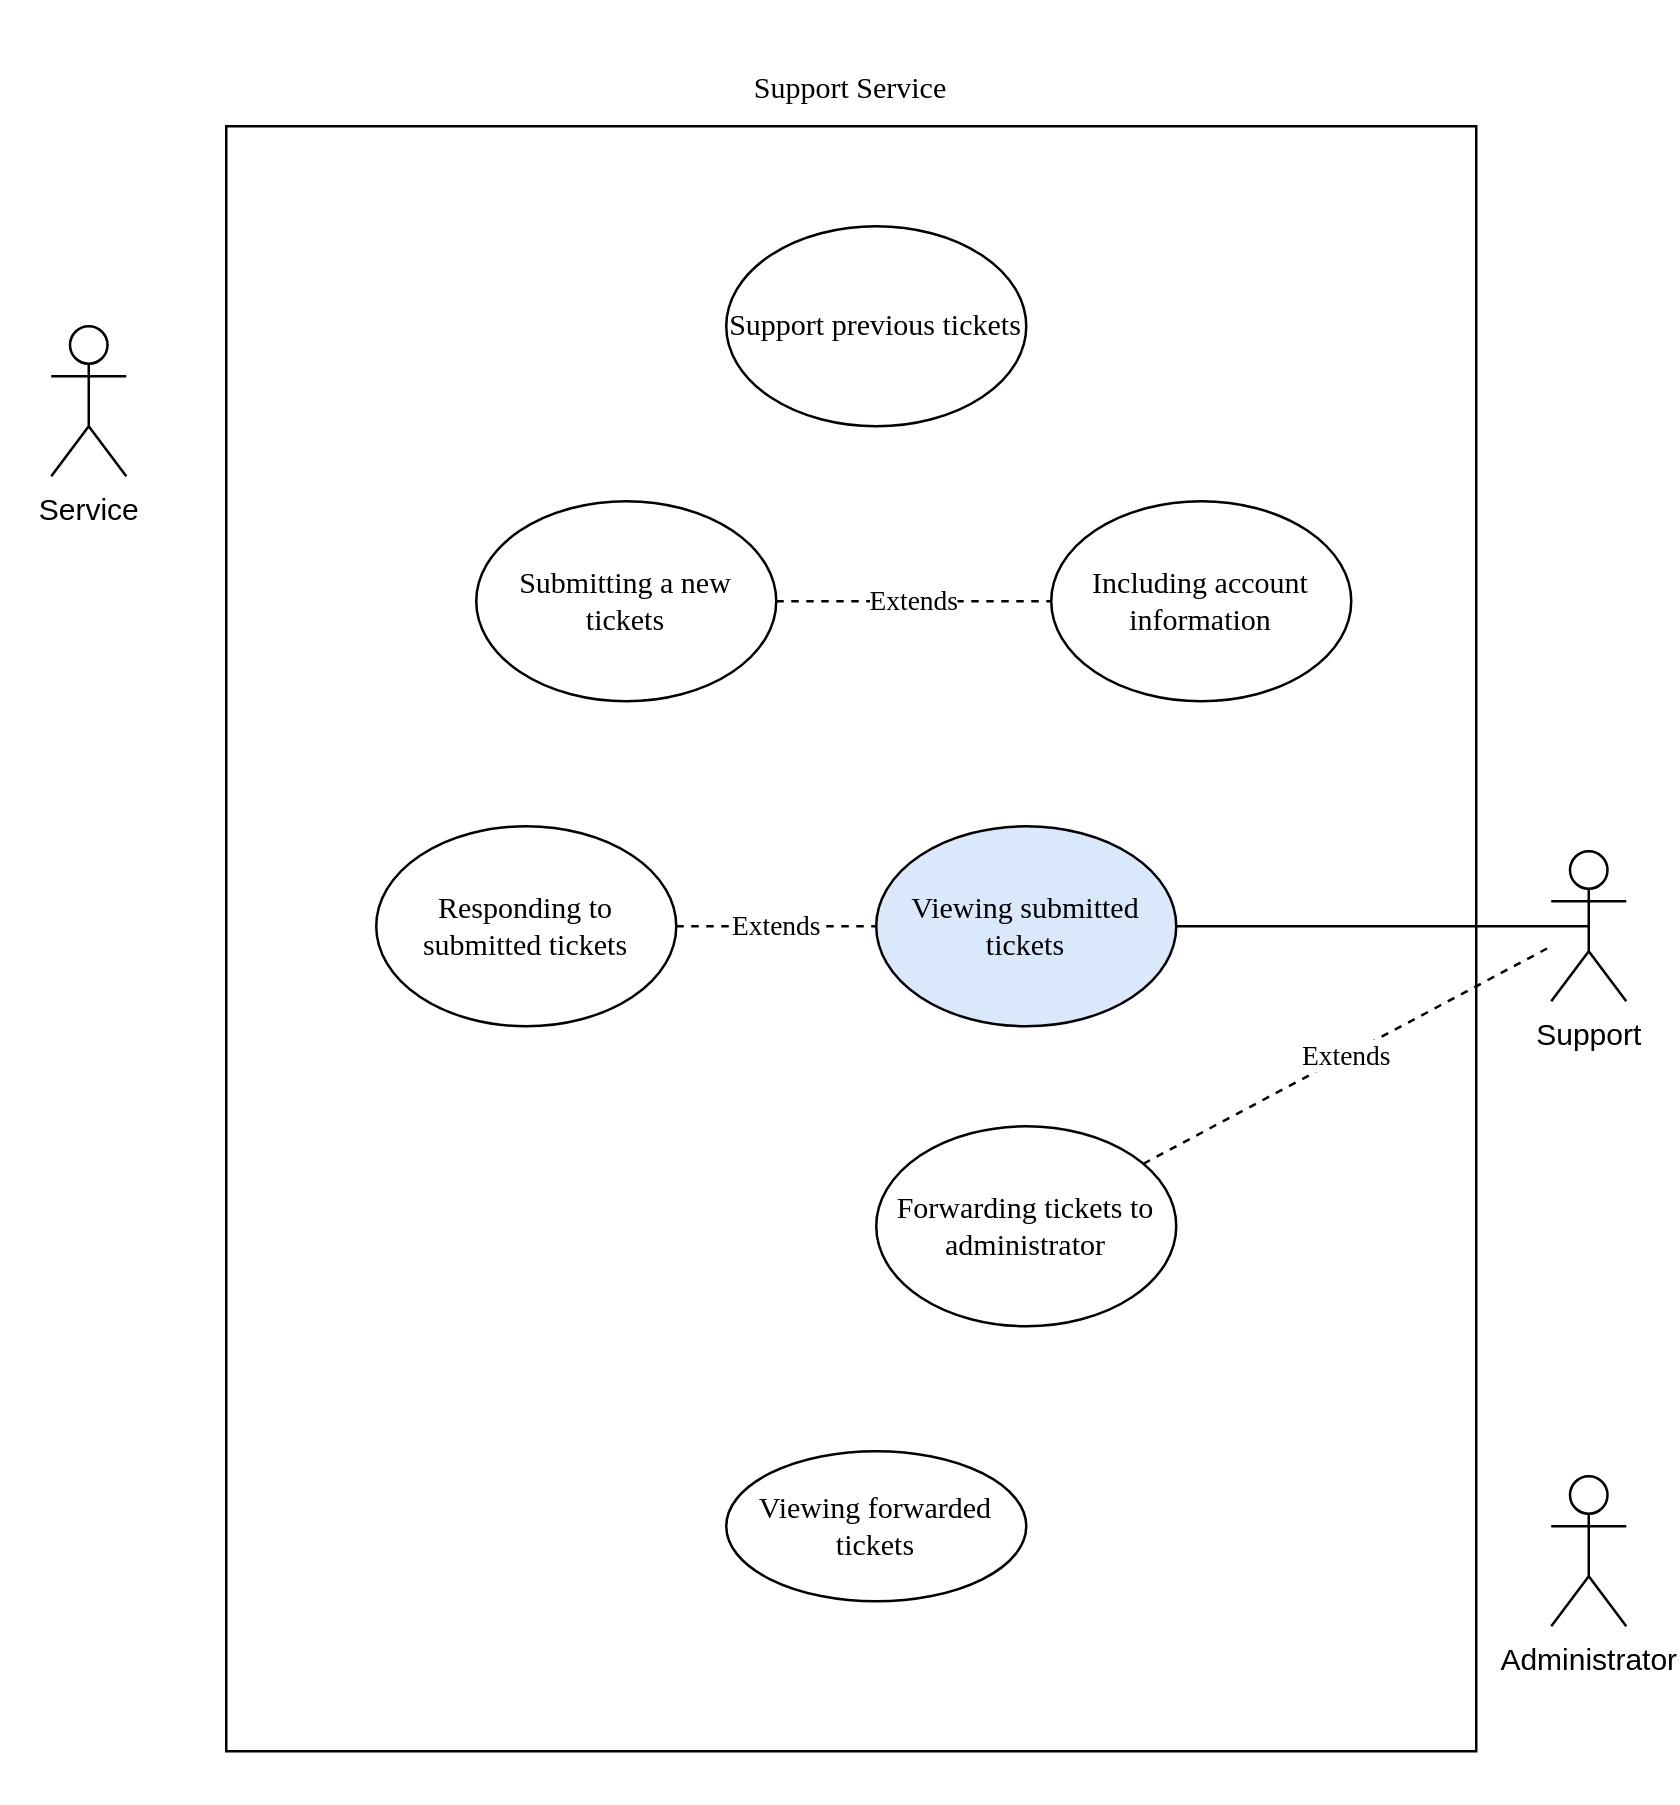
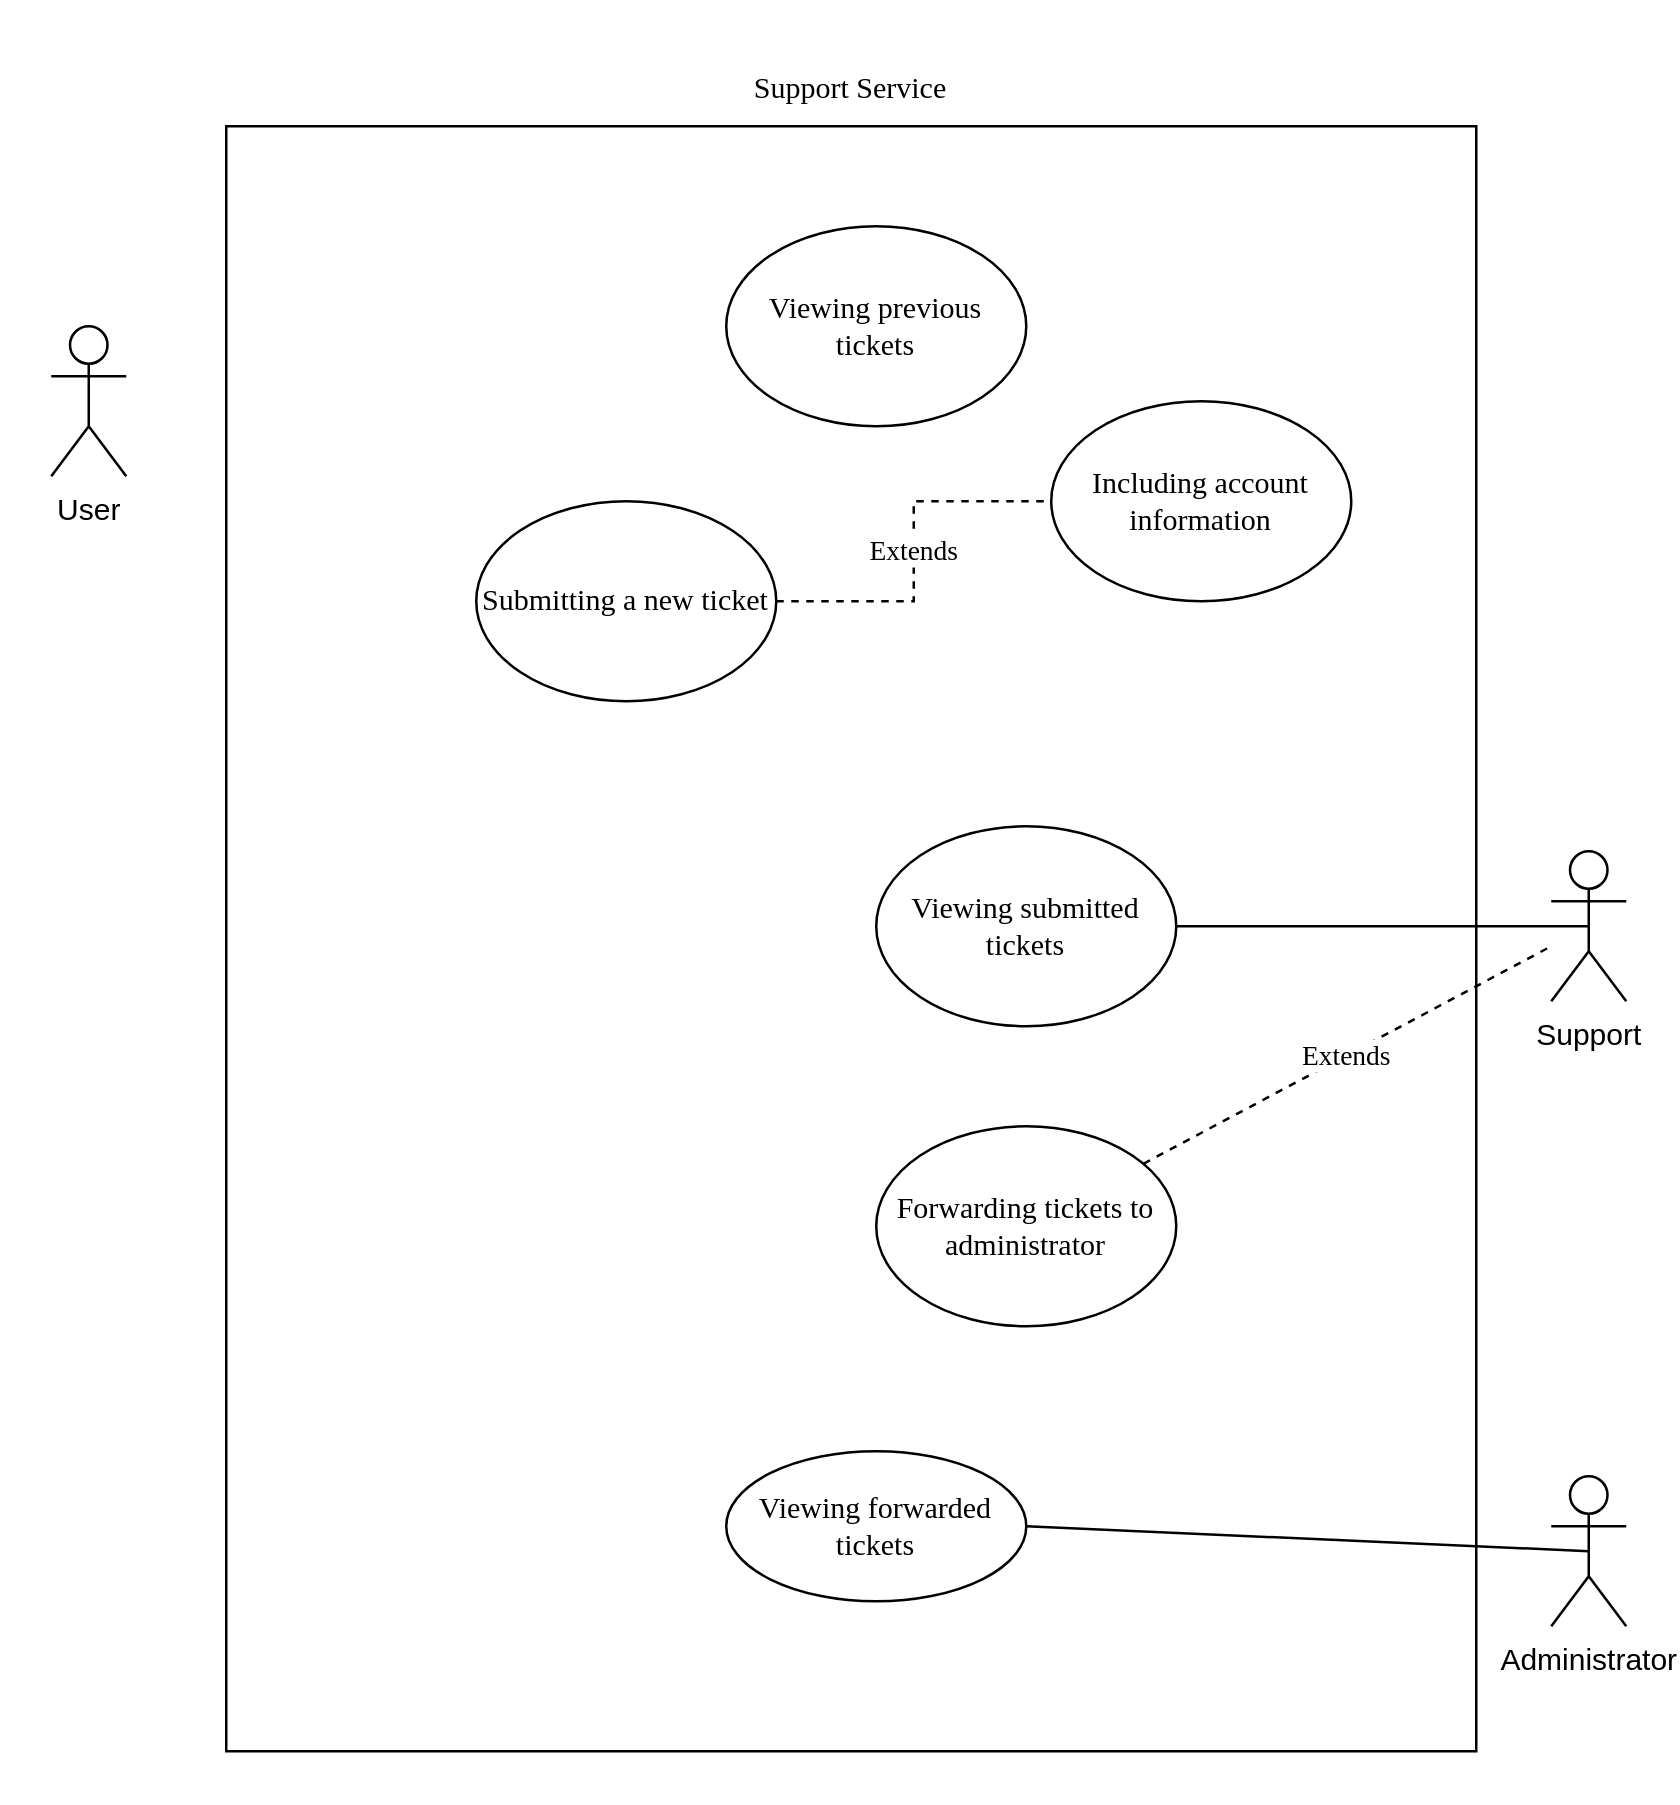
node "Support previous tickets": label "Support previous tickets" -> "Viewing previous tickets"
node "Service": label "Service" -> "User"
node "Submitting a new tickets": label "Submitting a new tickets" -> "Submitting a new ticket"
node "Including account information": moved (1201, 601) -> (1201, 501)
node "Responding to submitted tickets": removed
edge "Responding to submitted tickets" -- "Viewing submitted tickets": removed, label "Extends"
node "Viewing submitted tickets": fillcolor #dae8fc -> #ffffff
edge "Viewing forwarded tickets" -- "Administrator": added
